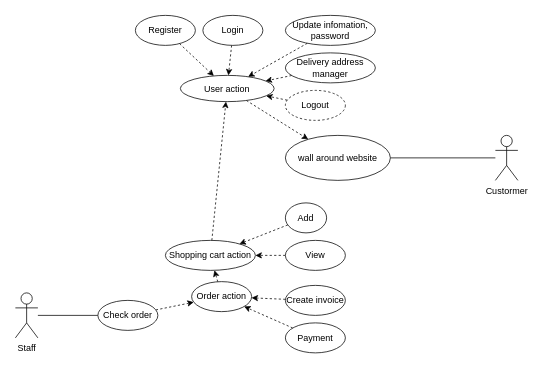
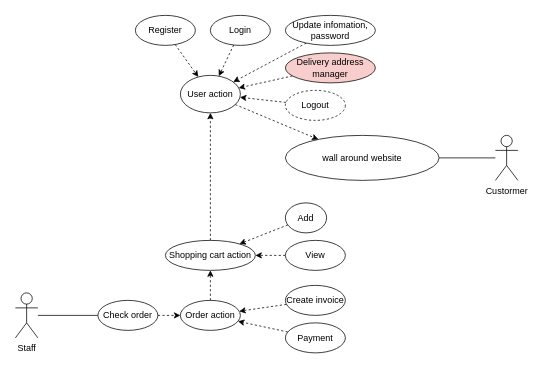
node "Login": moved (233, 30) -> (240, 30)
node "Delivery address manager": fillcolor #ffffff -> #f8cecc
node "User action": size 94x26 -> 60x38
node "wall around website": size 105x45 -> 154x45
node "Order action": moved (222, 297) -> (210, 315)
